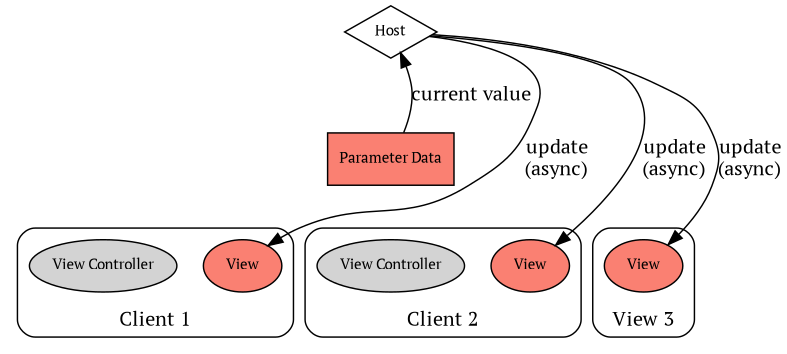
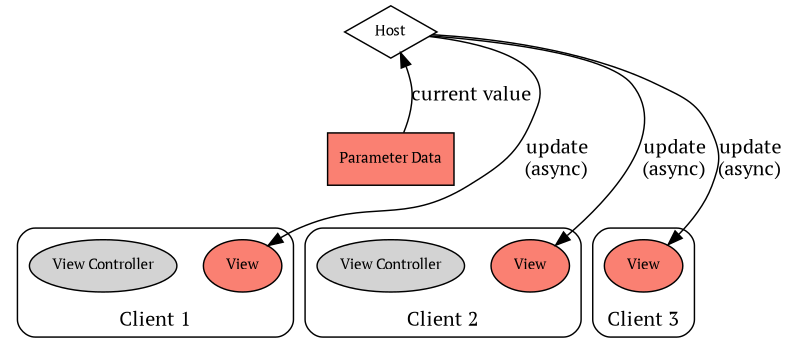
cluster "View 3": label "View 3" -> "Client 3"
